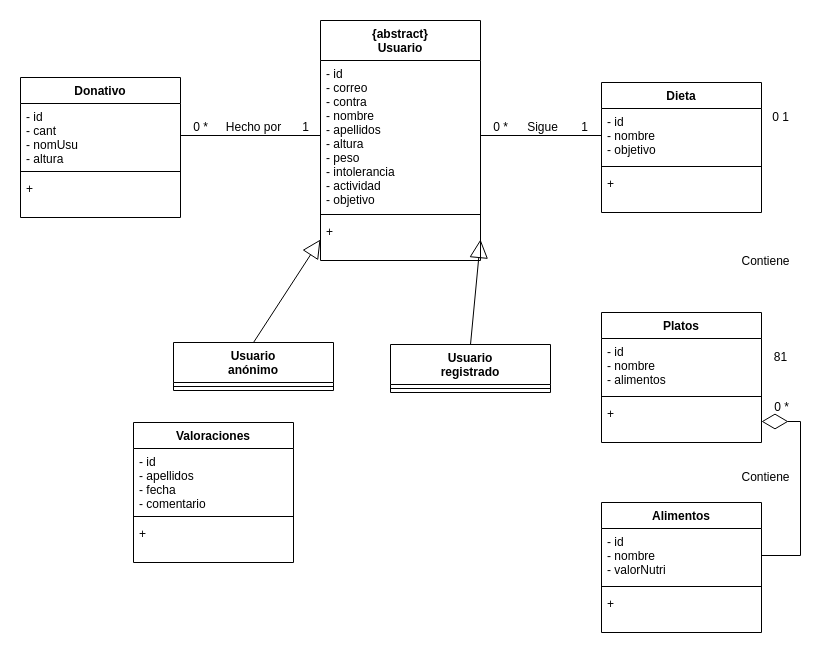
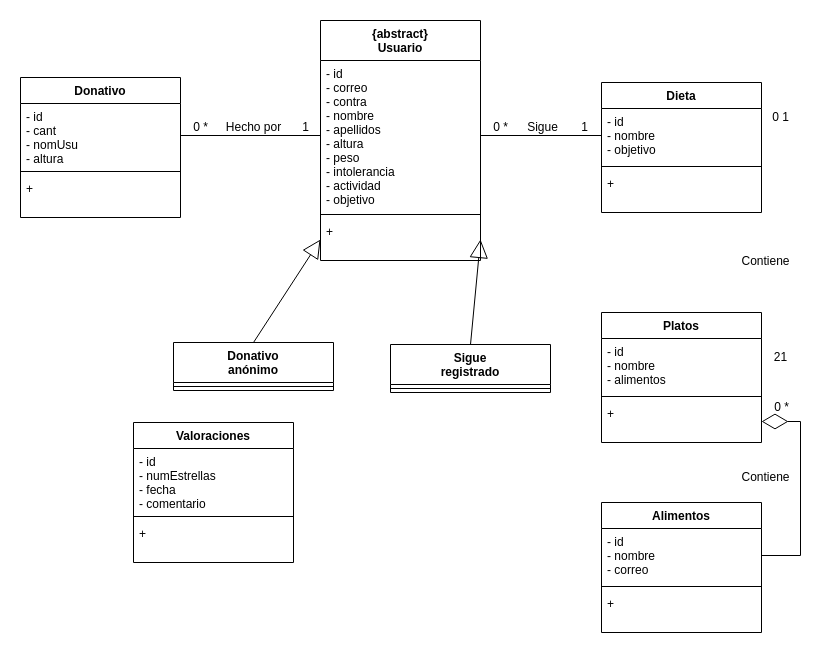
node "Usuario anónimo": label "Usuario anónimo" -> "Donativo anónimo"
node "Usuario registrado": label "Usuario registrado" -> "Sigue registrado"
node "81": label "81" -> "21"
node "- id - apellidos - fecha - comentario": label "- id - apellidos - fecha - comentario" -> "- id - numEstrellas - fecha - comentario"
node "- id - nombre - valorNutri": label "- id - nombre - valorNutri" -> "- id - nombre - correo"
